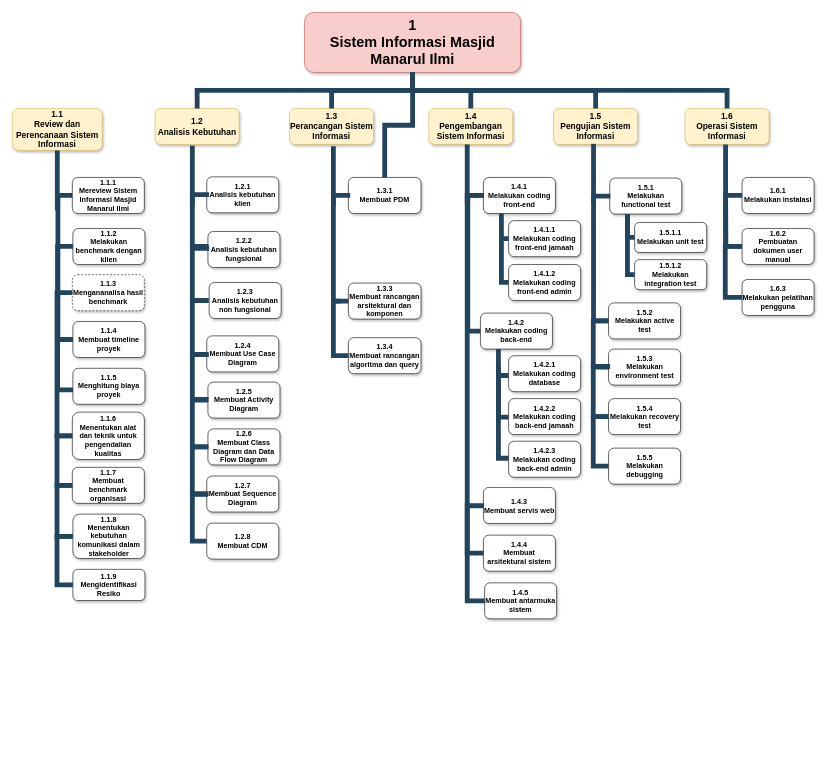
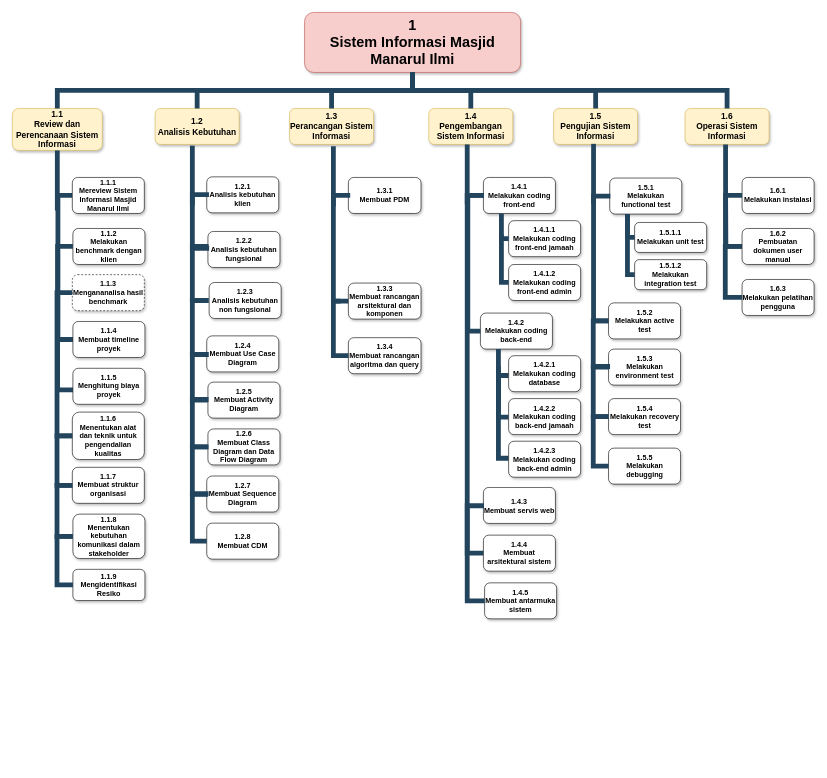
edge "1 Sistem Informasi Masjid Manarul Ilmi" -- "1.3.1 Membuat PDM": now "1 Sistem Informasi Masjid Manarul Ilmi" -- "1.1 Review dan Perencanaan Sistem Informasi"
node "1.1.7 Membuat benchmark organisasi": label "1.1.7 Membuat benchmark organisasi" -> "1.1.7 Membuat struktur organisasi"
